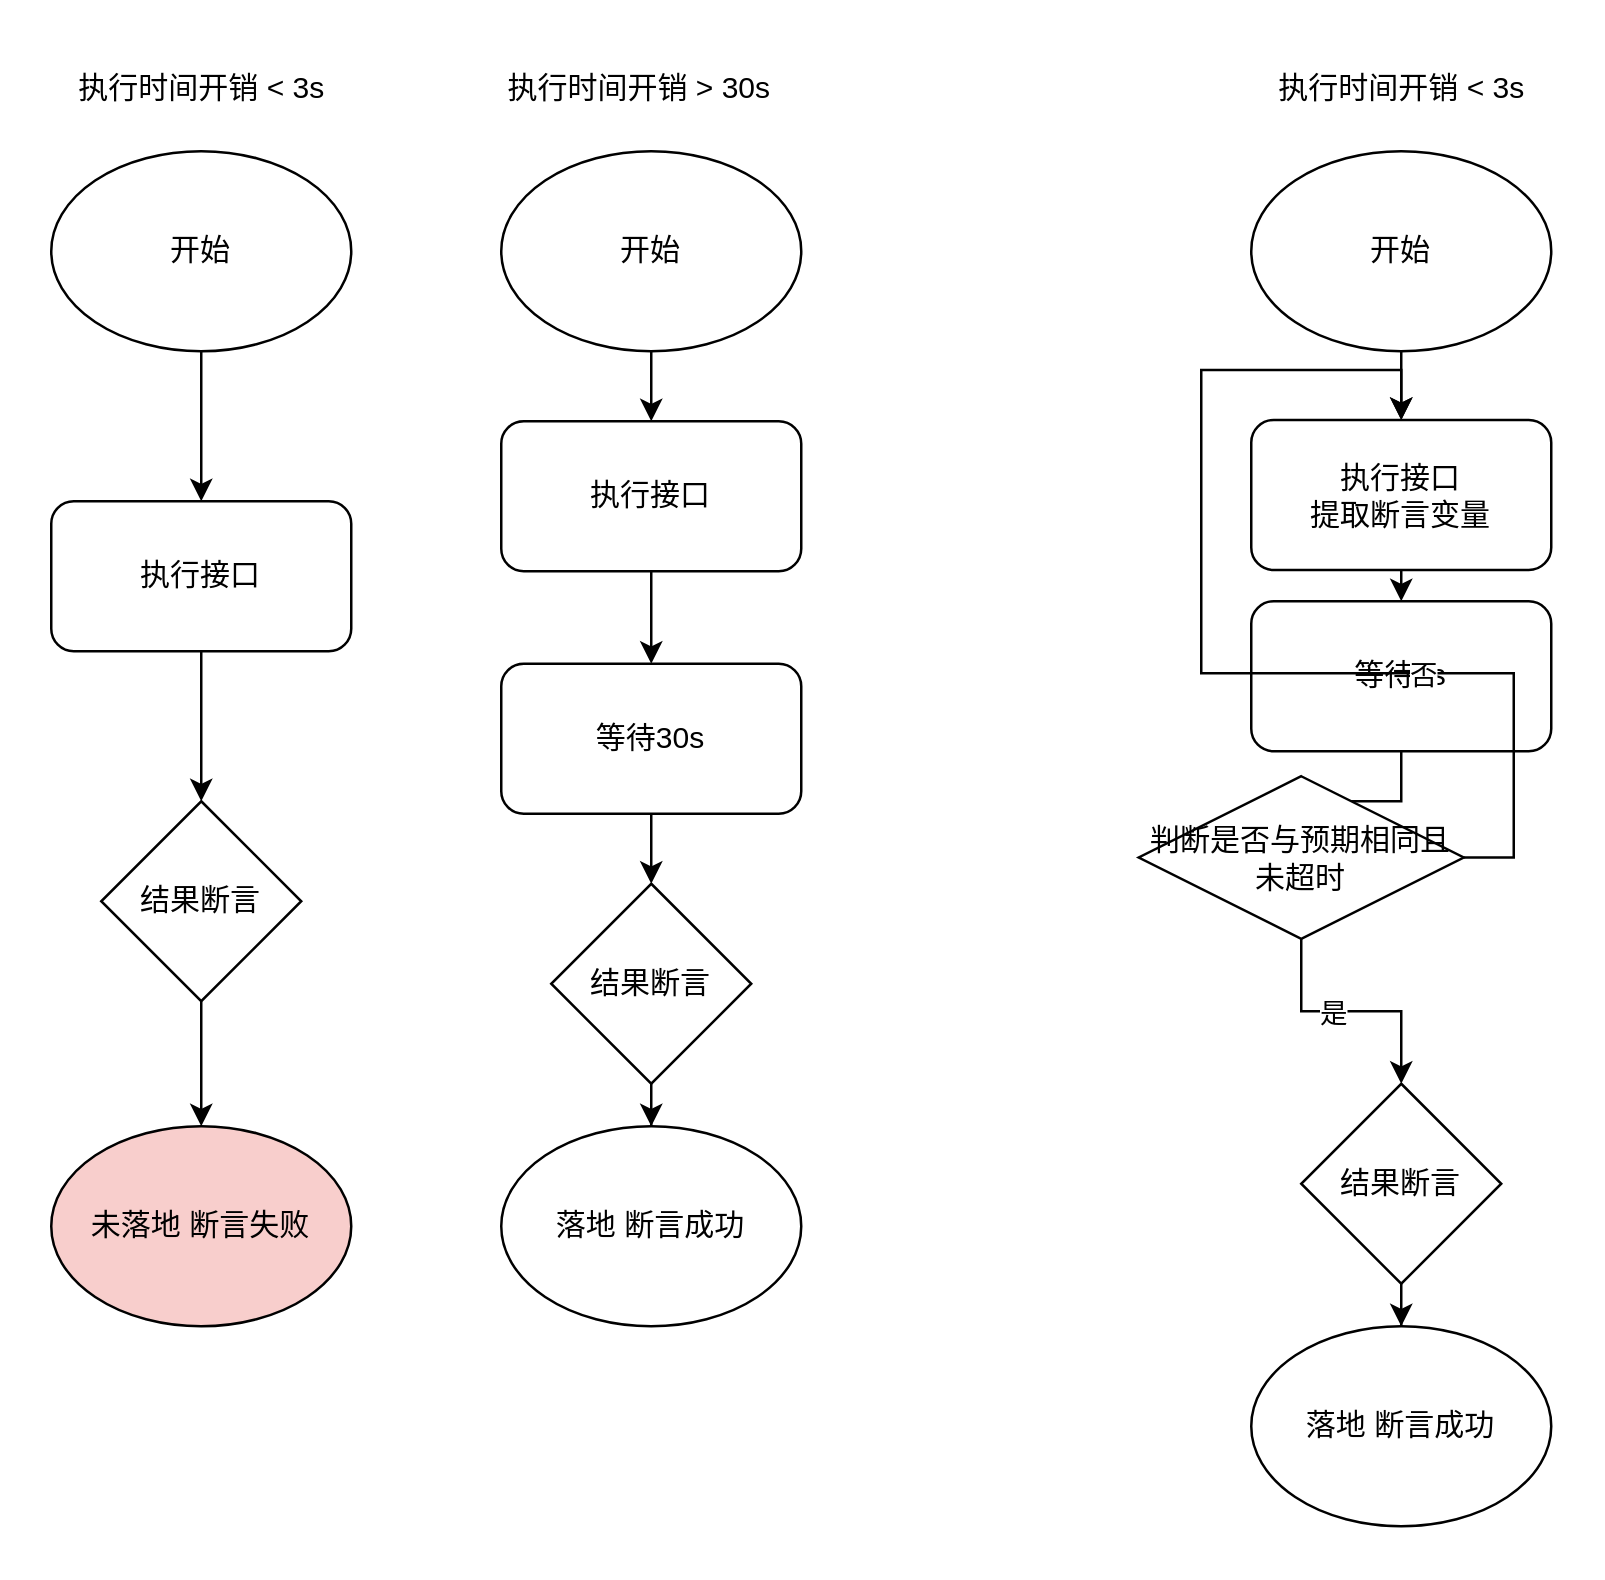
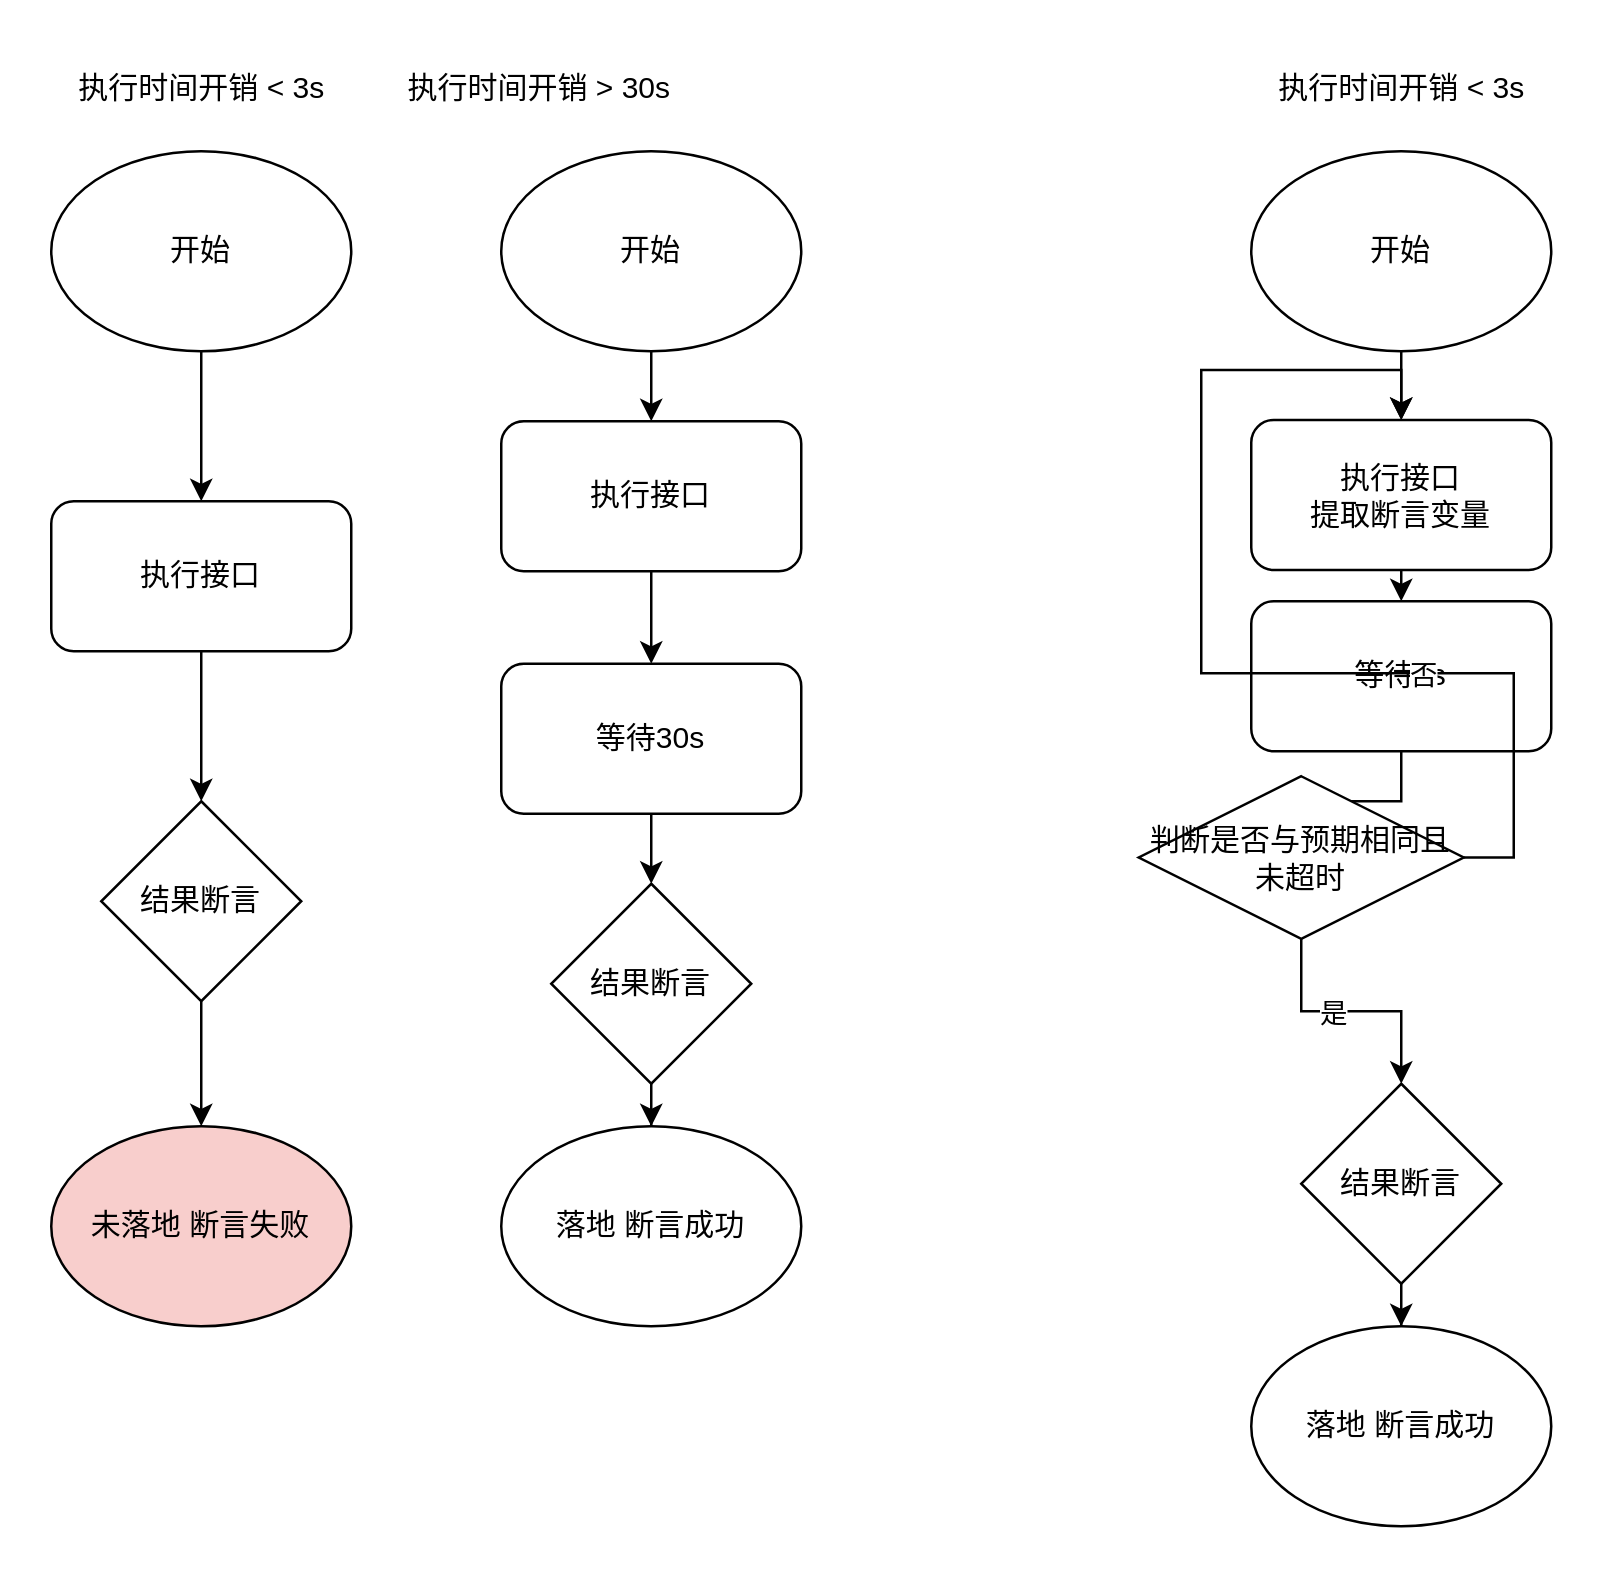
node "执行时间开销 > 30s": moved (639, 89) -> (539, 89)
